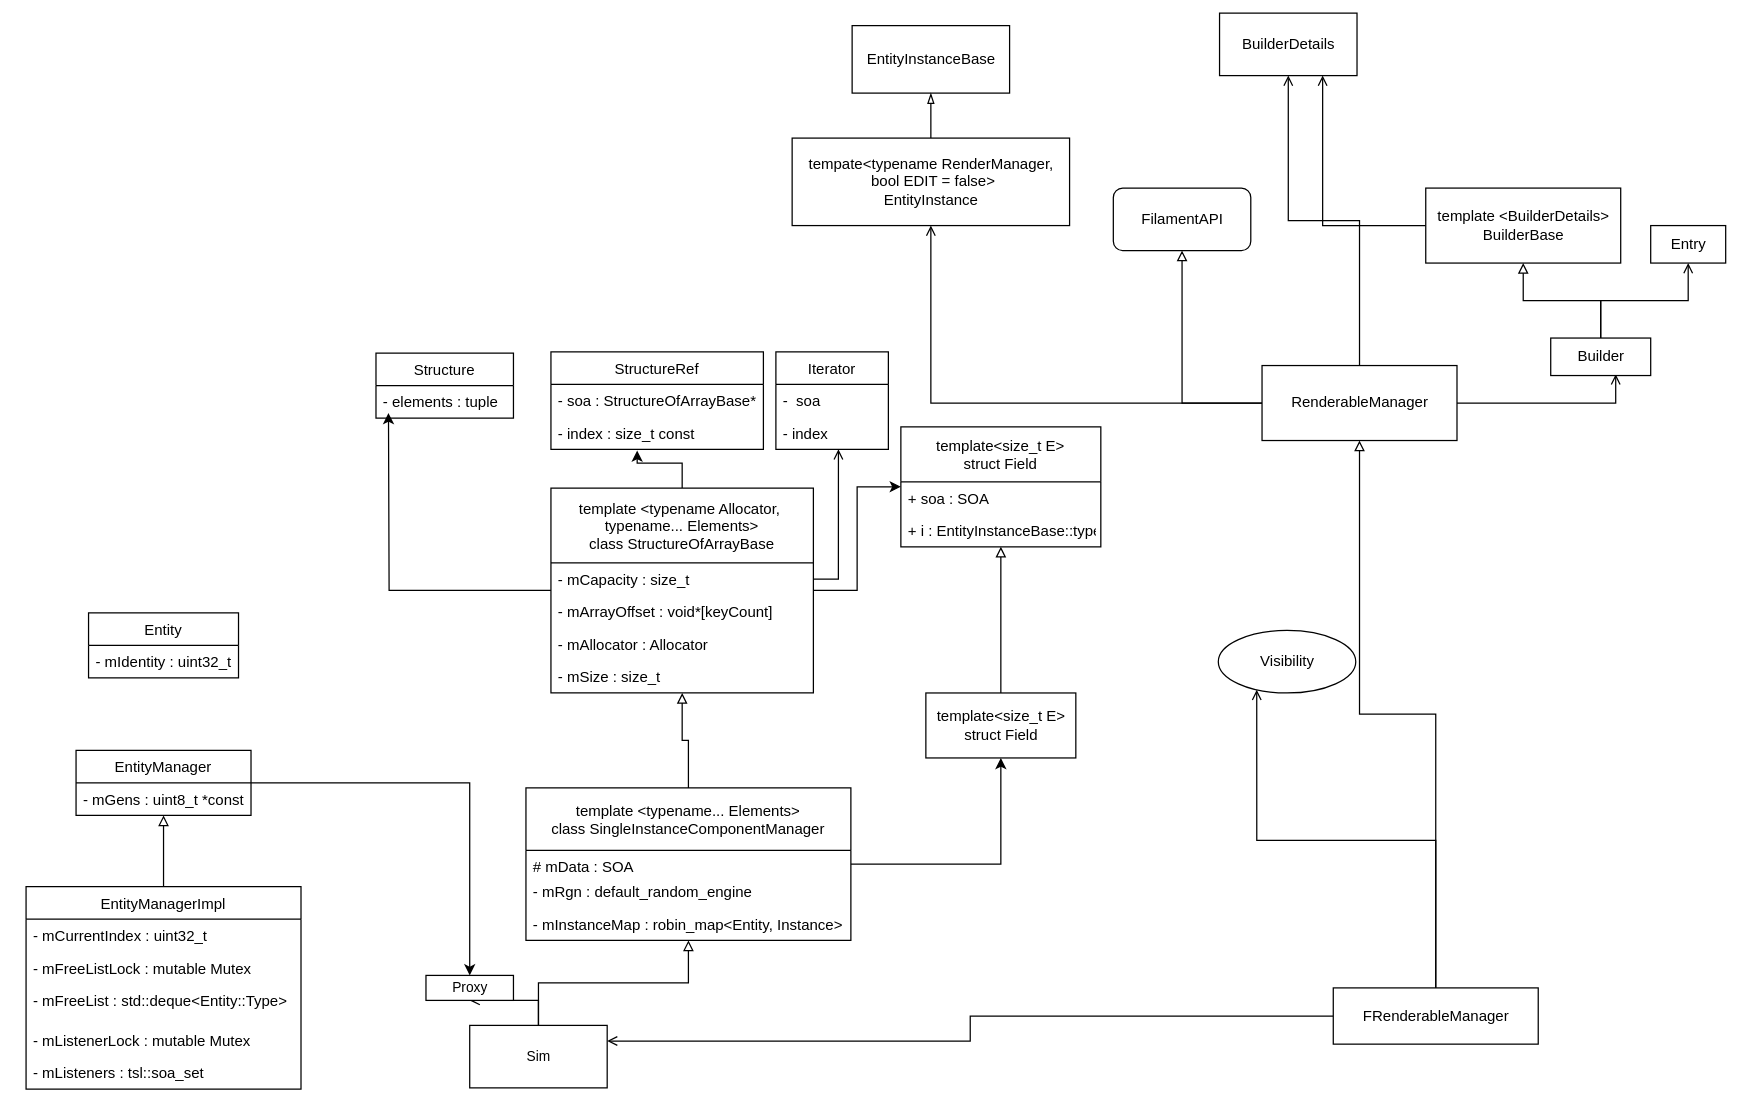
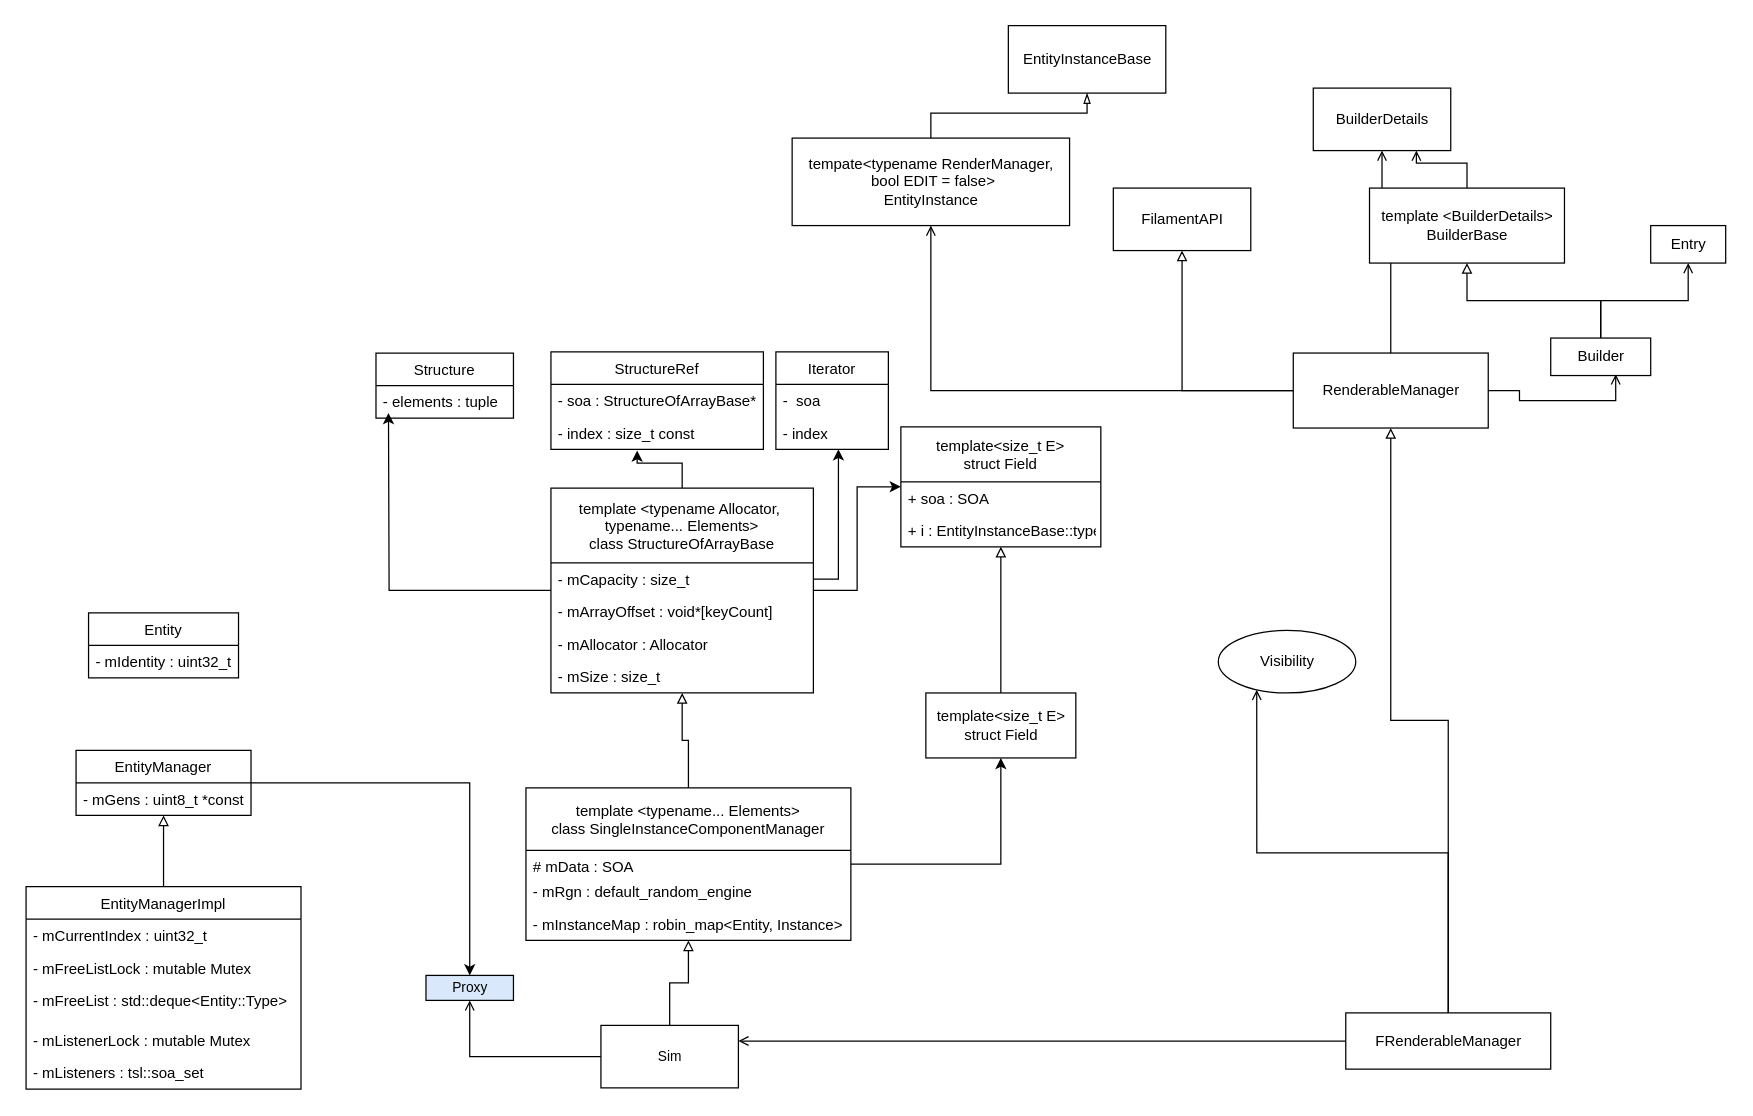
node "BuilderDetails": moved (1288, 44) -> (1382, 119)
node "EntityInstanceBase": moved (931, 59) -> (1087, 59)
node "FilamentAPI": shape rounded rectangle -> rectangle
node "template <BuilderDetails> BuilderBase": moved (1523, 226) -> (1467, 226)
node "RenderableManager": moved (1359, 403) -> (1391, 391)
edge "- mCapacity : size_t" -> "- index": arrowhead open -> classic
node "Proxy": fillcolor #ffffff -> #dae8fc
node "FRenderableManager": moved (1436, 1016) -> (1448, 1041)
node "Sim": moved (538, 1057) -> (669, 1057)
